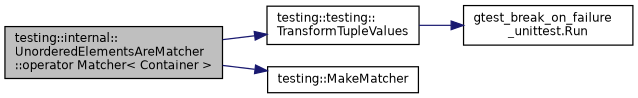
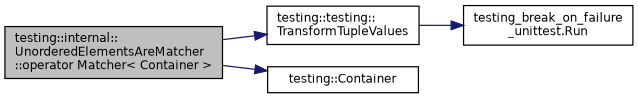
node "gtest_break_on_failure _unittest.Run": label "gtest_break_on_failure _unittest.Run" -> "testing_break_on_failure _unittest.Run"
node "testing::MakeMatcher": label "testing::MakeMatcher" -> "testing::Container"
